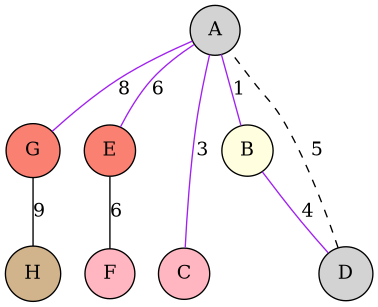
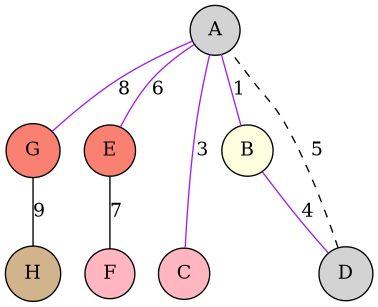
edge "E" -- "F": label "6" -> "7"
